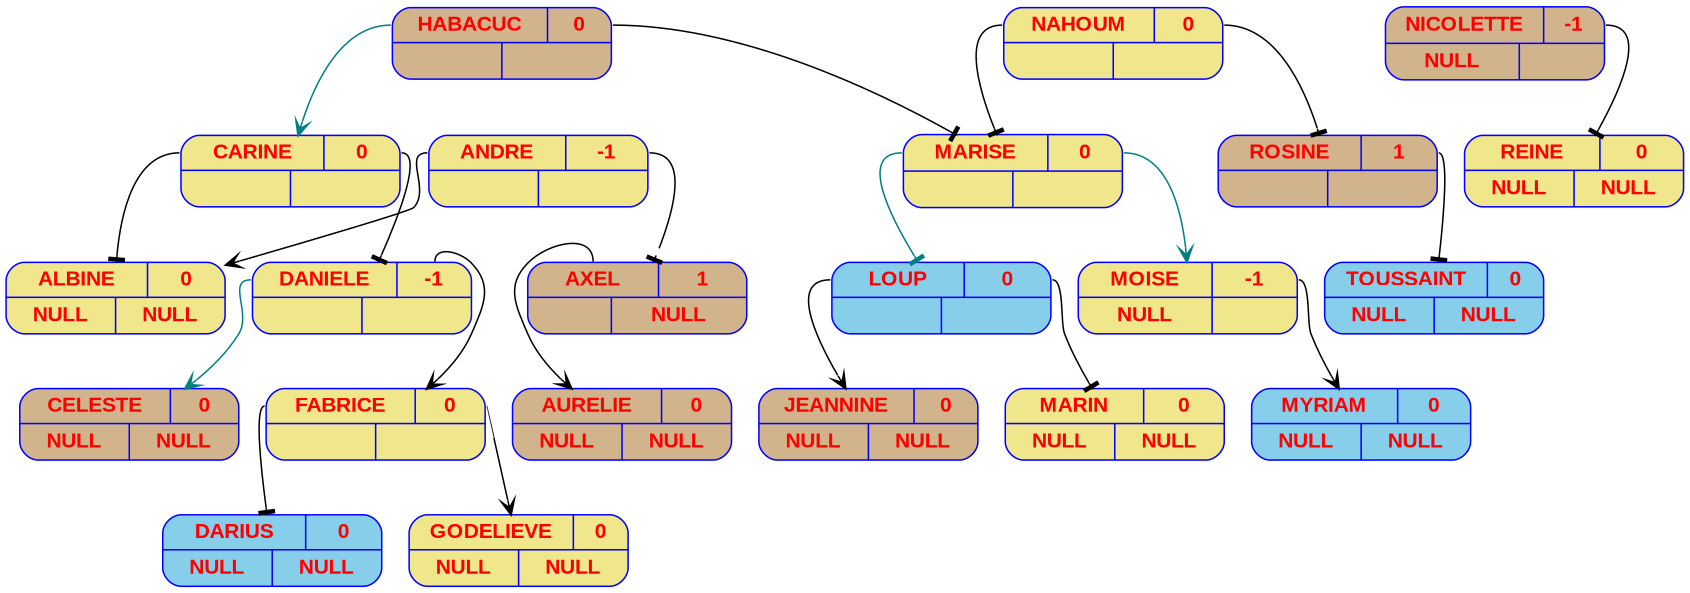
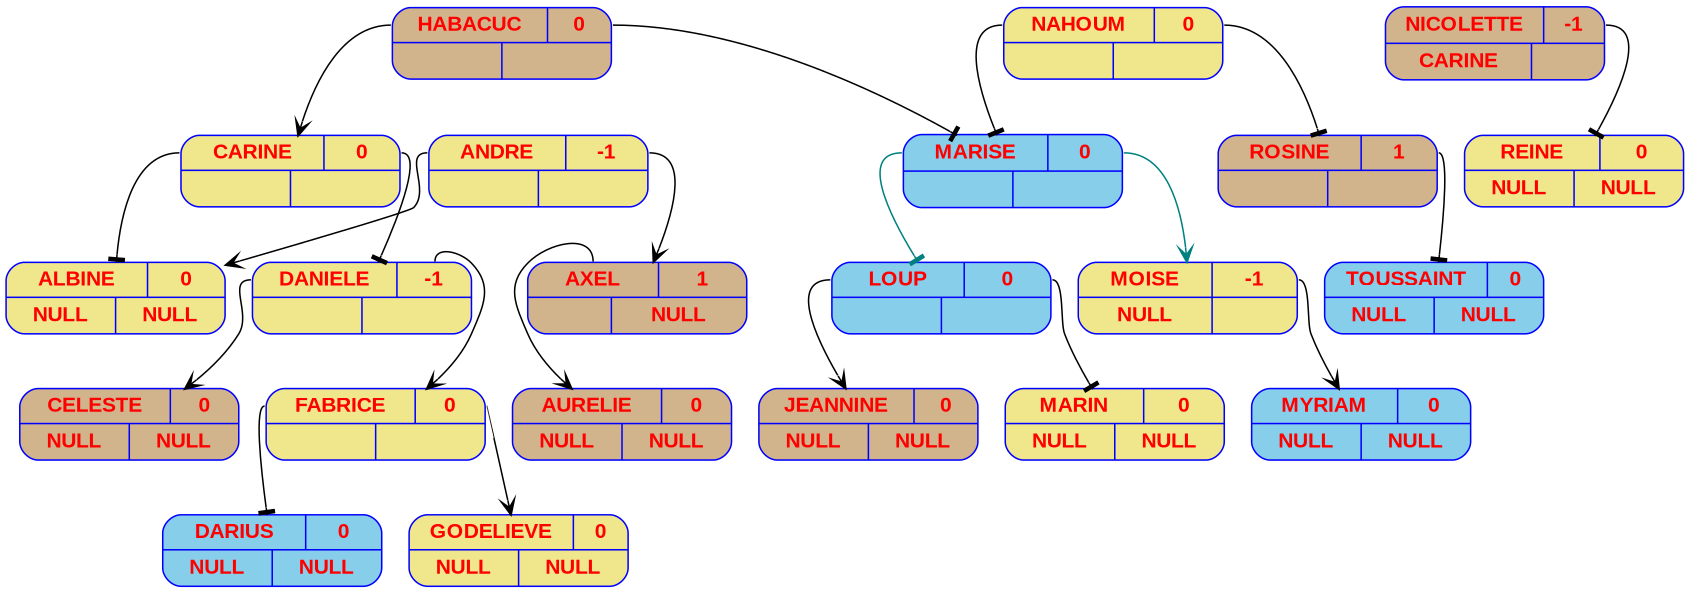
edge "HABACUC" -> "CARINE": color teal -> black
node "NICOLETTE": text "NULL" -> "CARINE"
node "MARISE": fillcolor khaki -> skyblue
edge "ANDRE" -> "AXEL": arrowhead tee -> vee
edge "DANIELE" -> "CELESTE": color teal -> black
